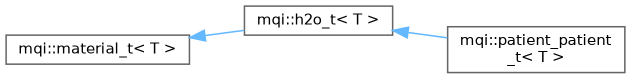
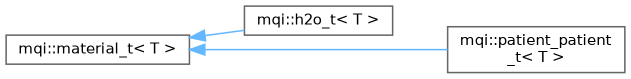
edge "mqi::patient_patient _t< T >" -> "mqi::h2o_t< T >": now "mqi::patient_patient _t< T >" -> "mqi::material_t< T >"
